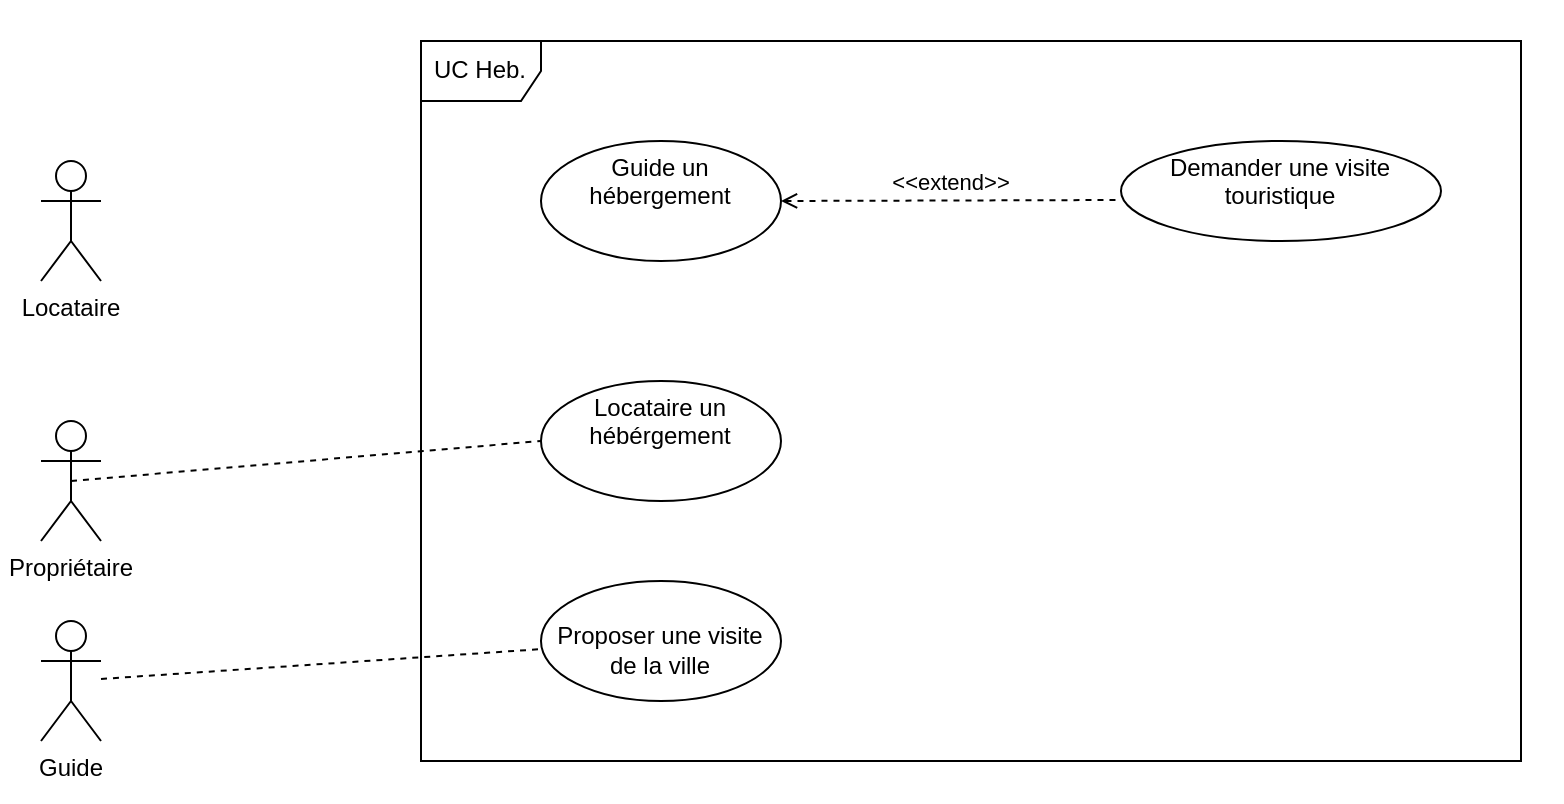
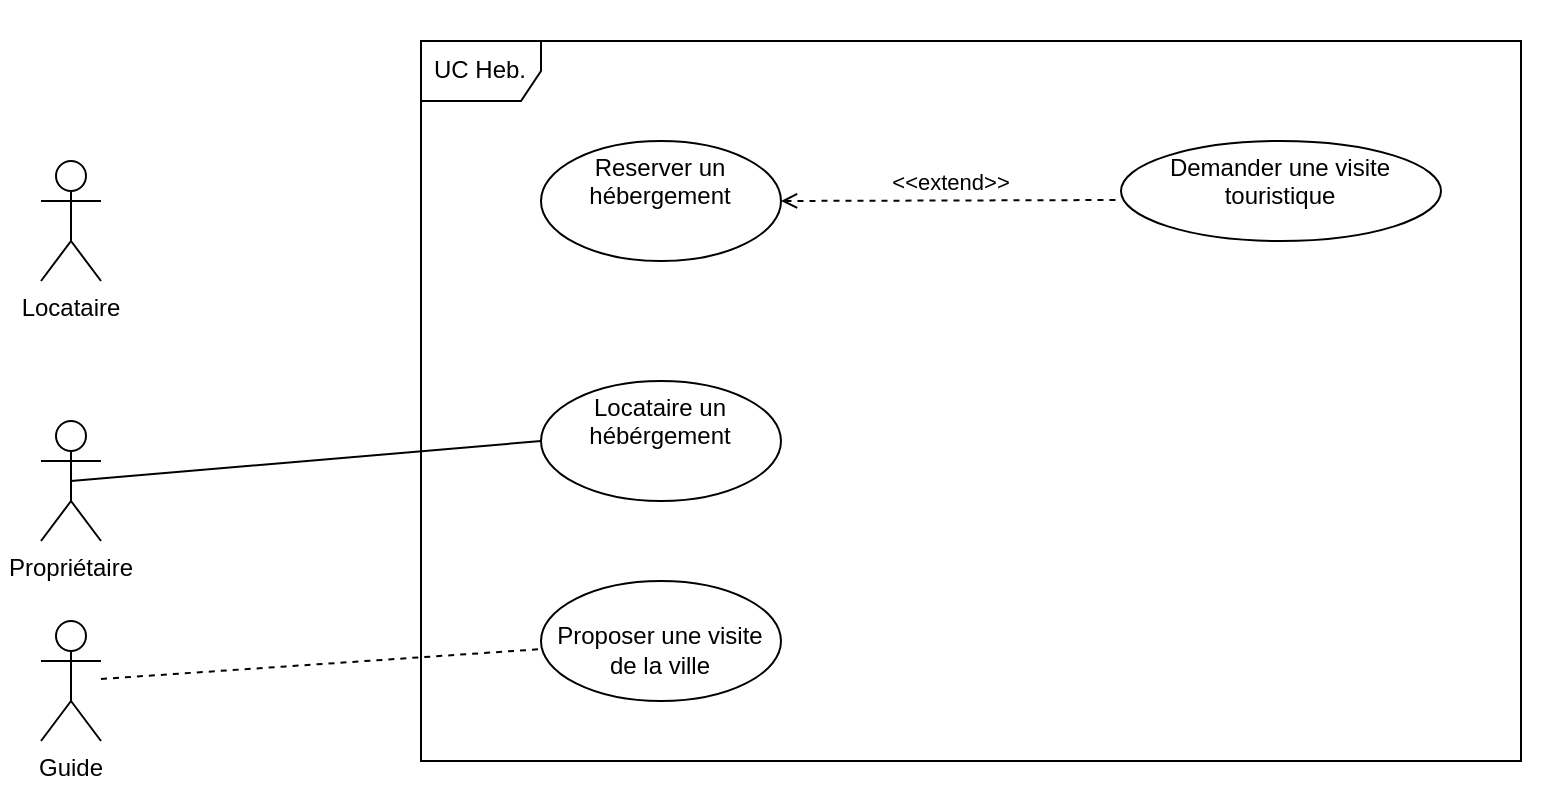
node "Guide un hébergement": label "Guide un hébergement" -> "Reserver un hébergement"
edge "Locataire un hébérgement" -- "Propriétaire": style dashed -> solid
